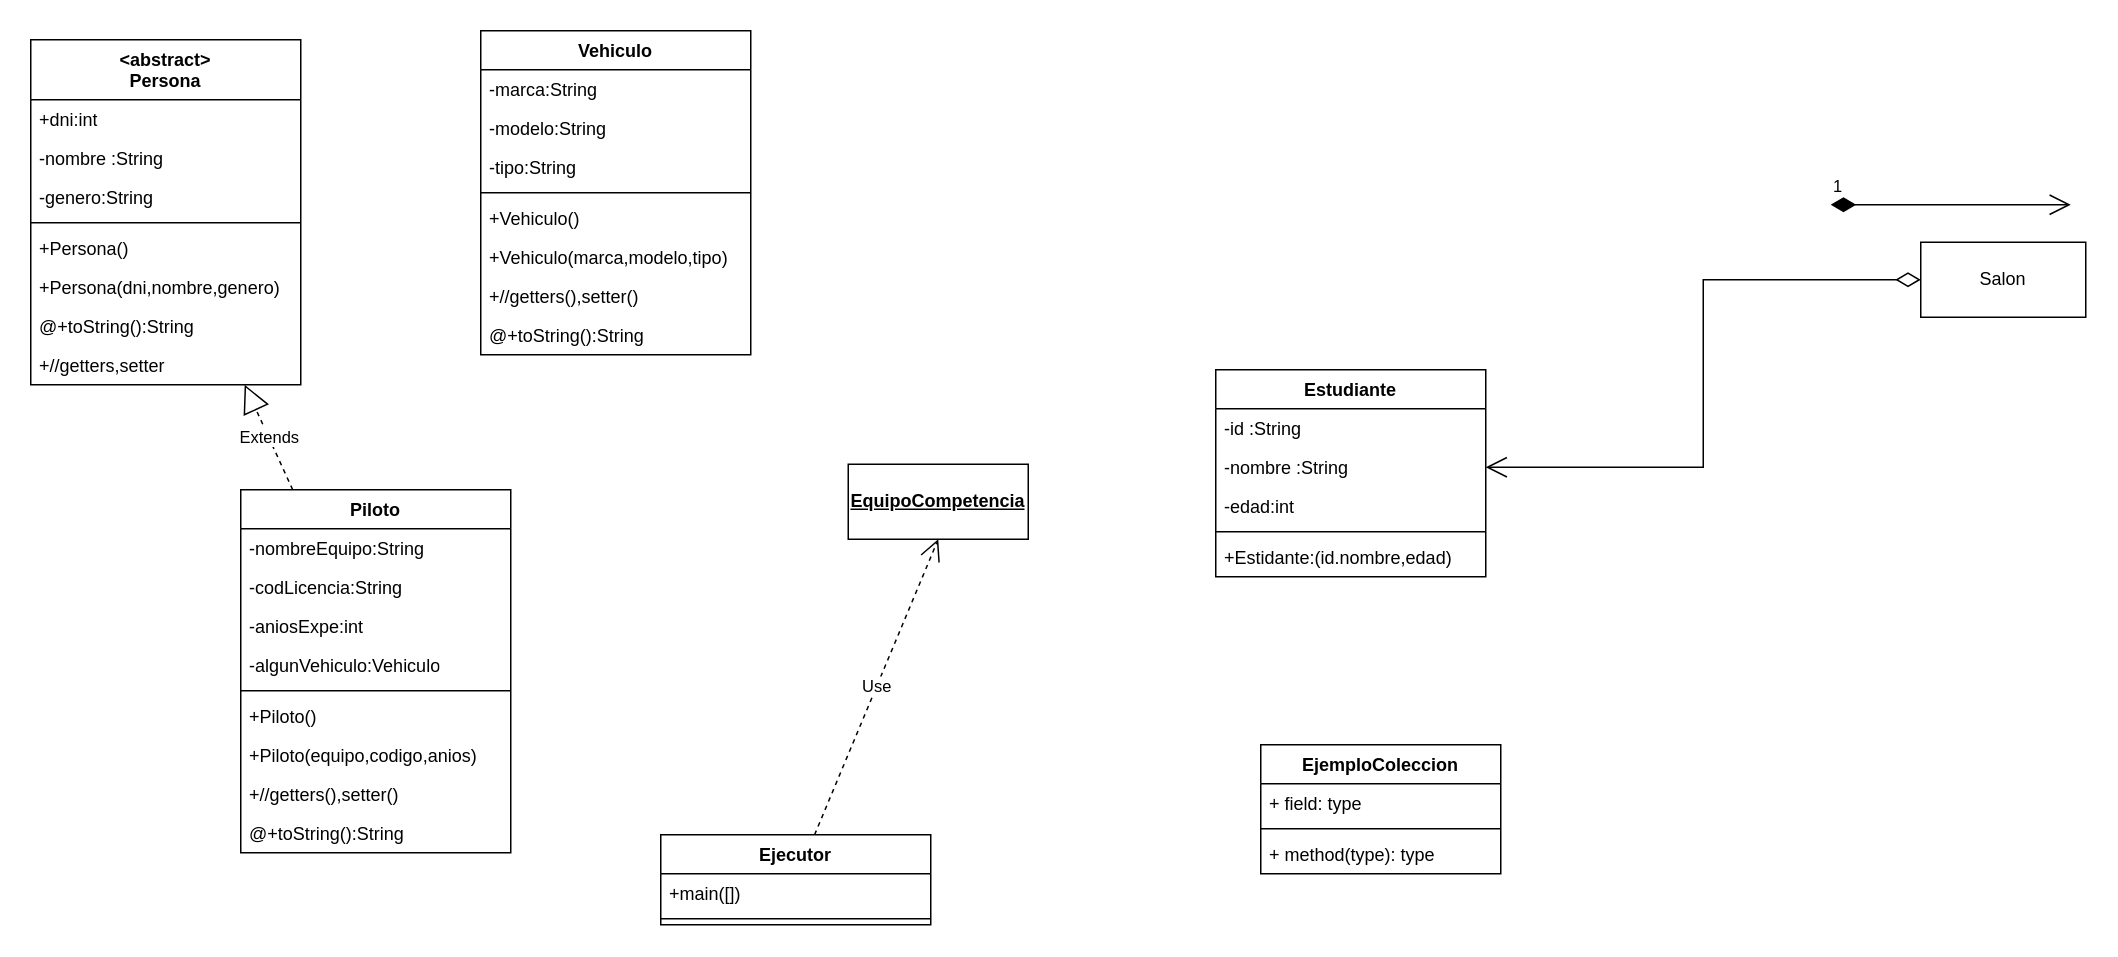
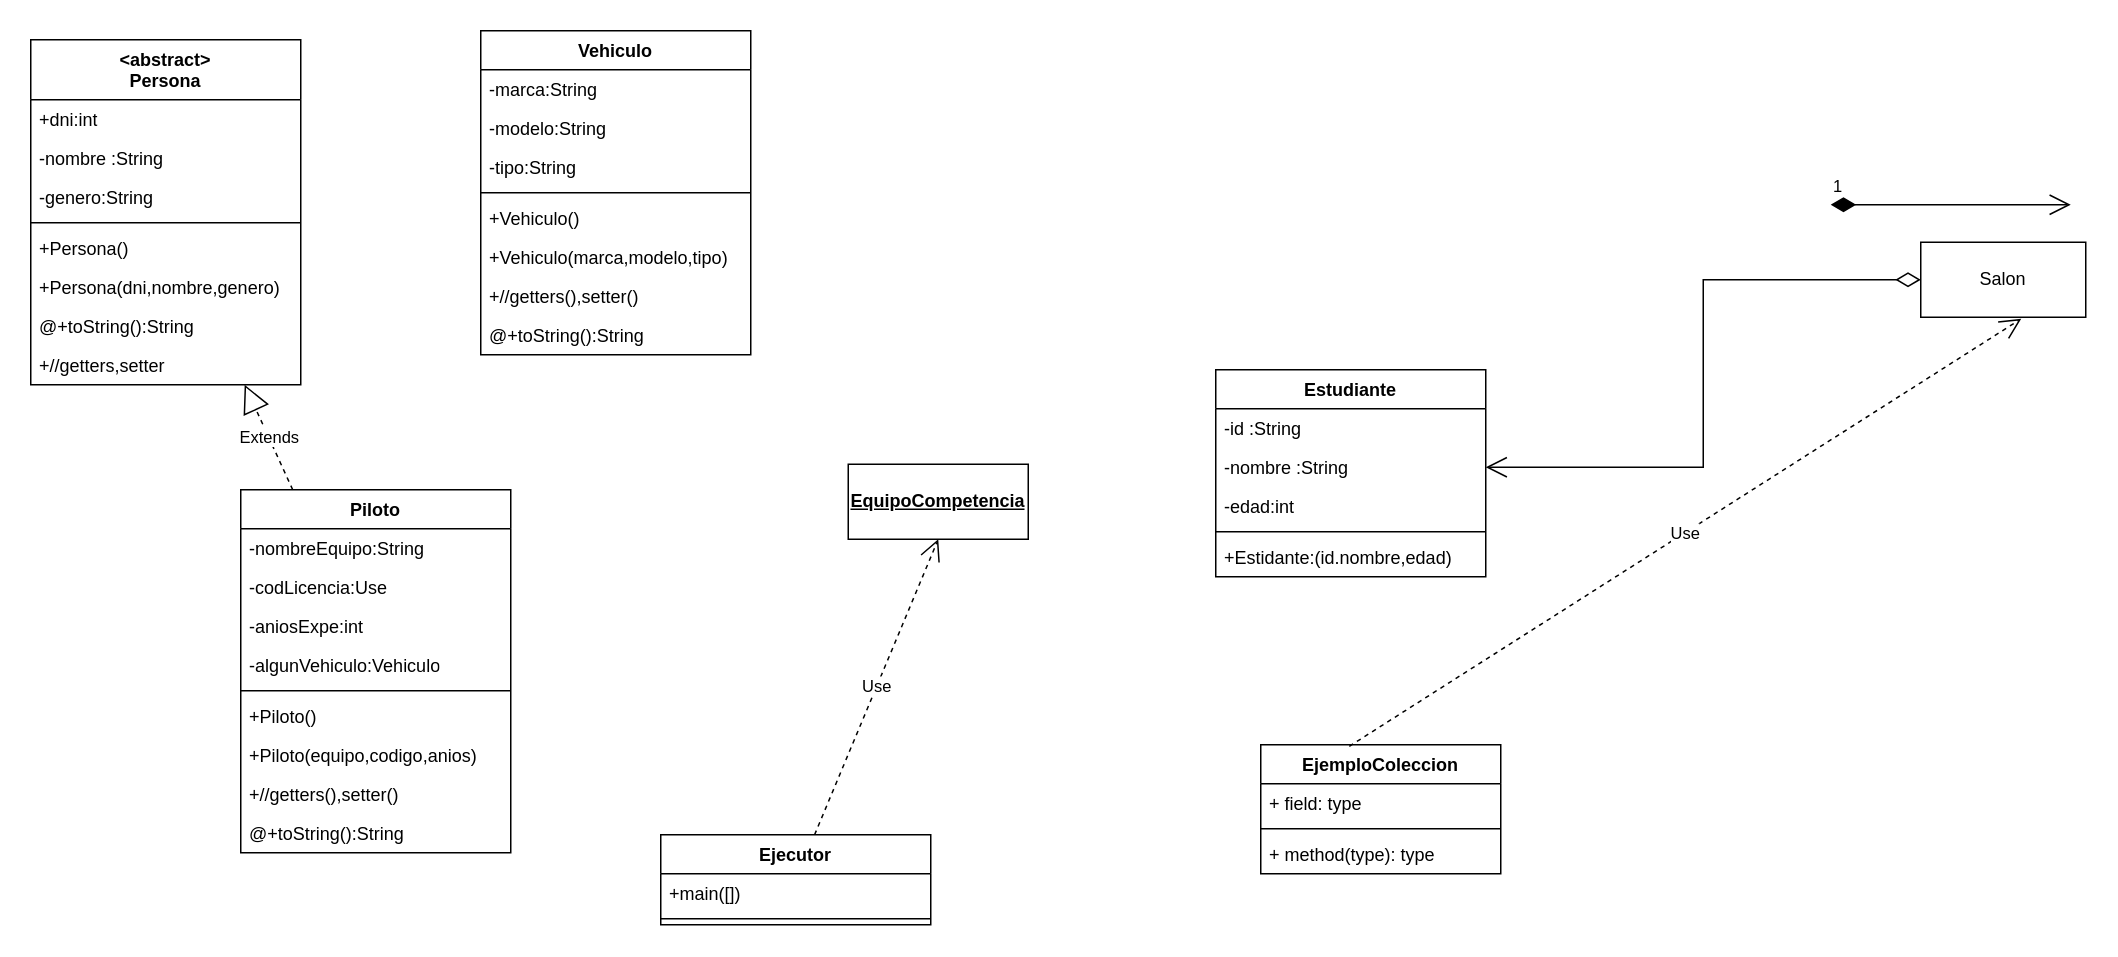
edge "EjemploColeccion" -> "Salon": added, label "Use"
node "-codLicencia:String": label "-codLicencia:String" -> "-codLicencia:Use"
